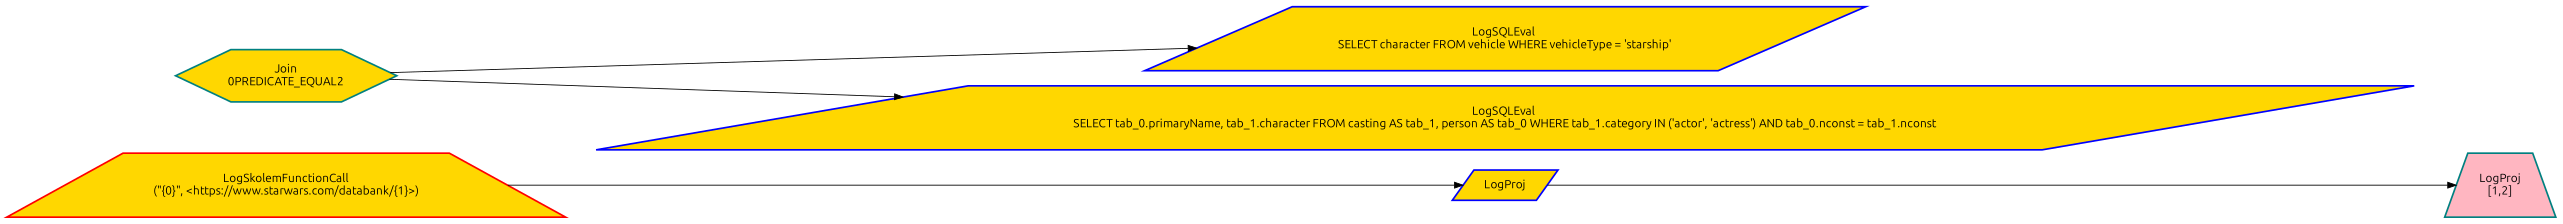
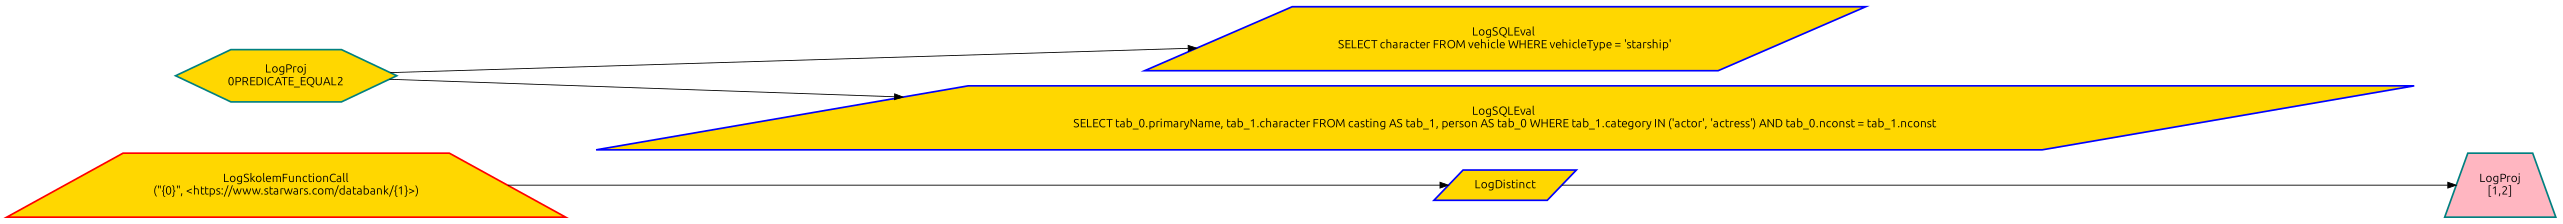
node "Join 0PREDICATE_EQUAL2": label "Join 0PREDICATE_EQUAL2" -> "LogProj 0PREDICATE_EQUAL2"
node "LogProj": label "LogProj" -> "LogDistinct"
